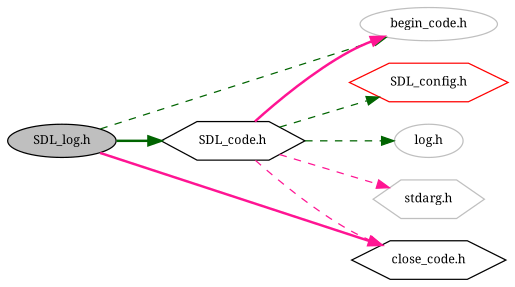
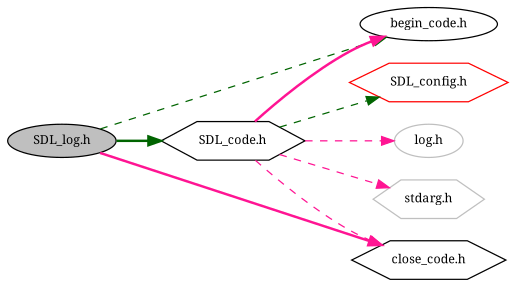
node "begin_code.h": color grey75 -> black
edge "SDL_code.h" -> "log.h": color darkgreen -> deeppink
